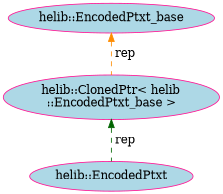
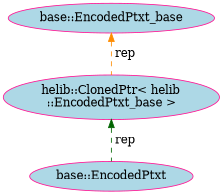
node "helib::EncodedPtxt_base": label "helib::EncodedPtxt_base" -> "base::EncodedPtxt_base"
node "helib::EncodedPtxt": label "helib::EncodedPtxt" -> "base::EncodedPtxt"
